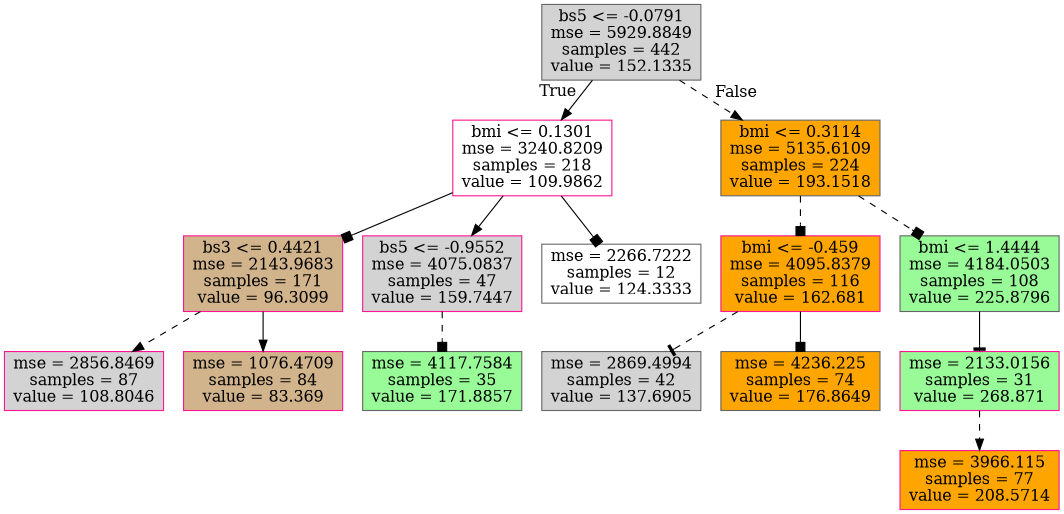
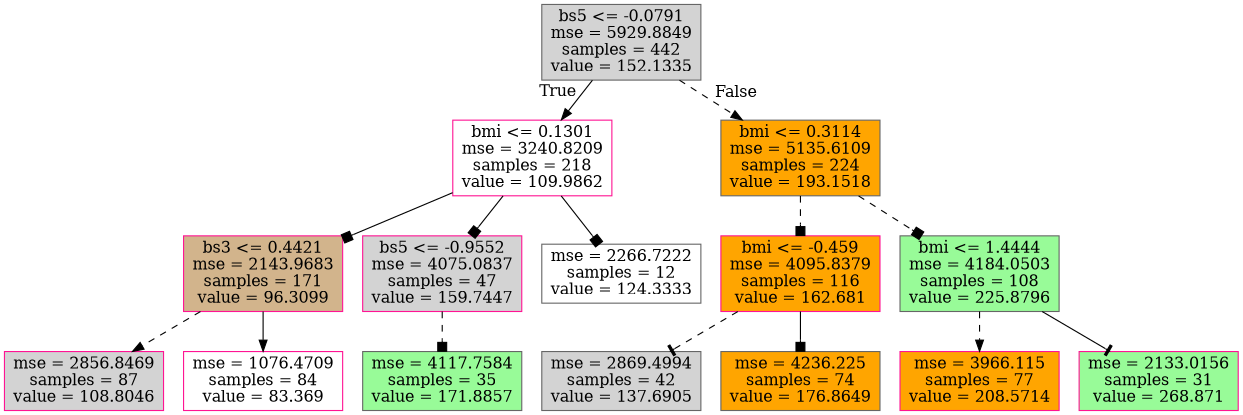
edge "bmi <= 0.1301 mse = 3240.8209 samples = 218 value = 109.9862" -> "bs5 <= -0.9552 mse = 4075.0837 samples = 47 value = 159.7447": arrowhead normal -> box
node "mse = 1076.4709 samples = 84 value = 83.369": fillcolor tan -> white
edge "mse = 2133.0156 samples = 31 value = 268.871" -> "mse = 3966.115 samples = 77 value = 208.5714": now "bmi <= 1.4444 mse = 4184.0503 samples = 108 value = 225.8796" -> "mse = 3966.115 samples = 77 value = 208.5714"
